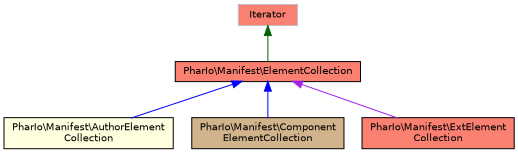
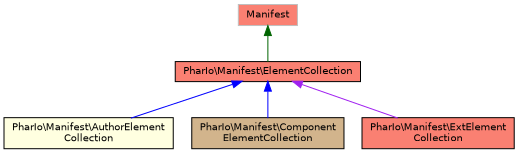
node "Iterator": label "Iterator" -> "Manifest"
